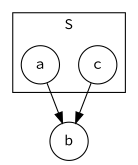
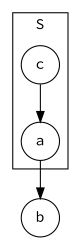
edge "c" -> "b": now "c" -> "a"
